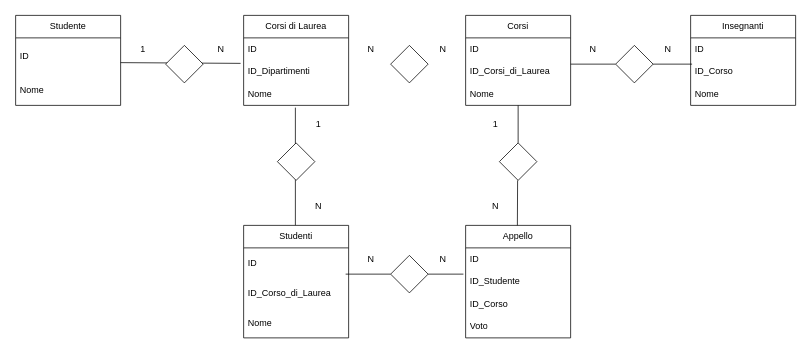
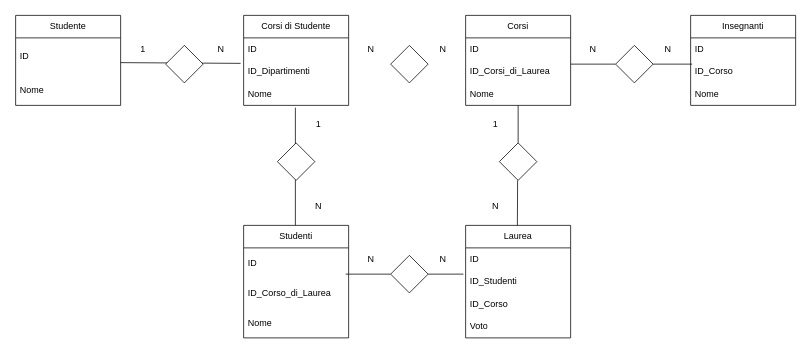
node "Corsi di Laurea": label "Corsi di Laurea" -> "Corsi di Studente"
node "Appello": label "Appello" -> "Laurea"
node "ID_Studente": label "ID_Studente" -> "ID_Studenti"
